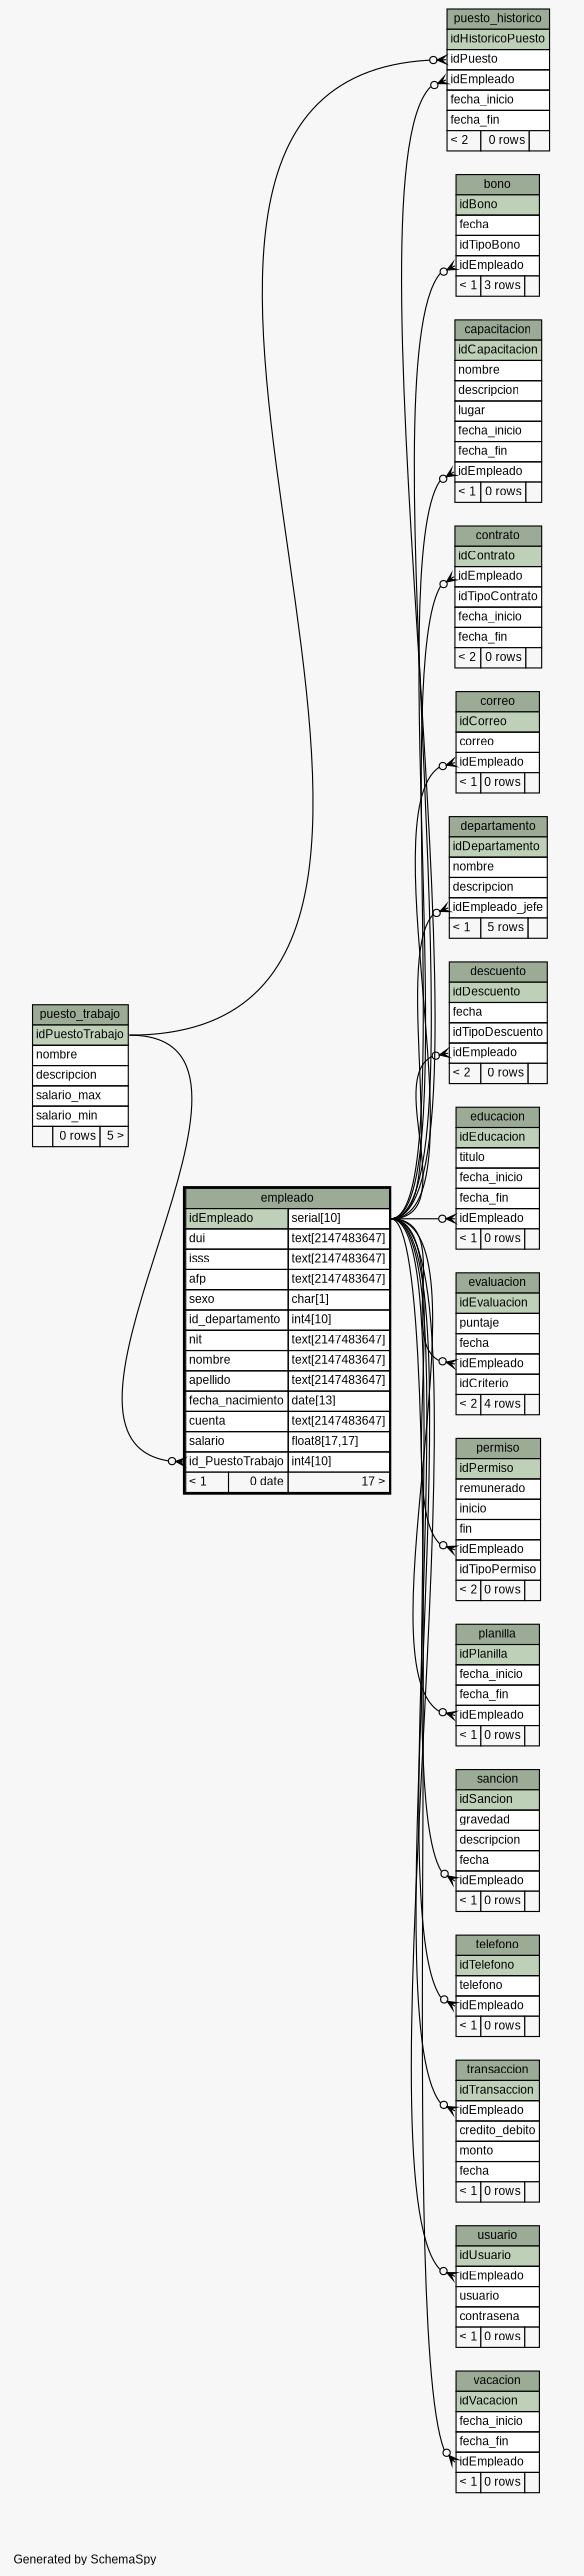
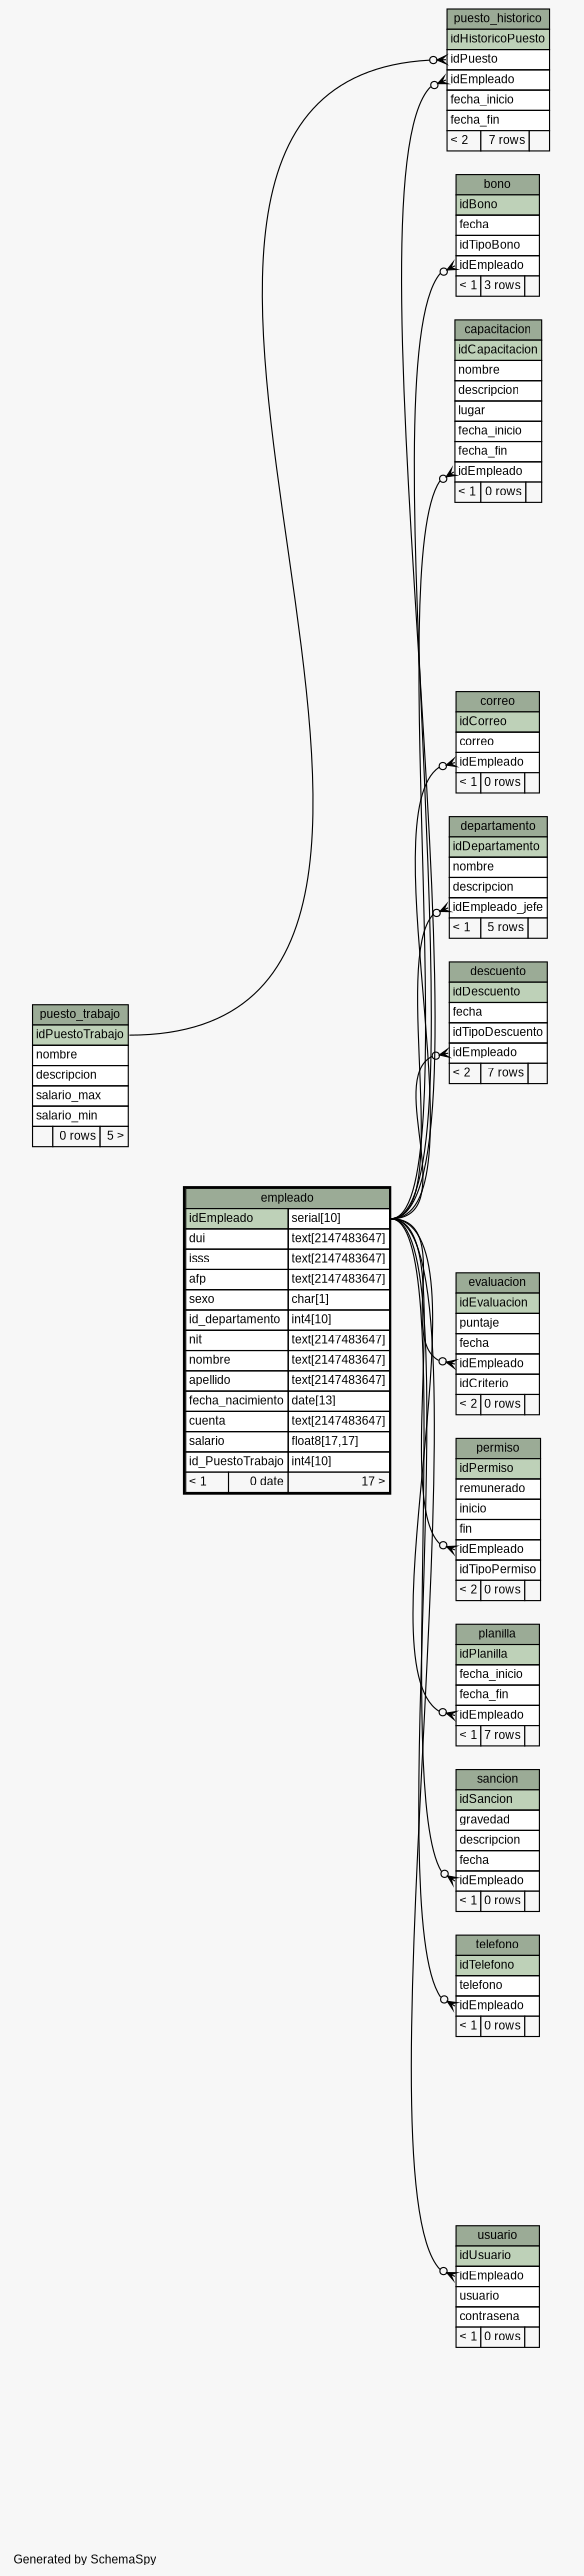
node "puesto_historico": text "0 rows" -> "7 rows"
node "contrato": removed
node "descuento": text "0 rows" -> "7 rows"
node "educacion": removed
edge "puesto_trabajo" -> "empleado": removed
node "evaluacion": text "4 rows" -> "0 rows"
node "planilla": text "0 rows" -> "7 rows"
node "transaccion": removed
node "vacacion": removed
